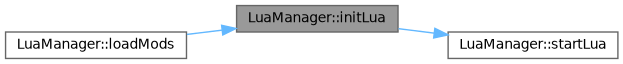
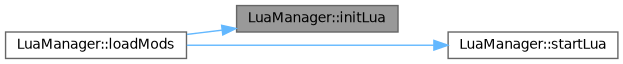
edge "LuaManager::initLua" -> "LuaManager::startLua": now "LuaManager::loadMods" -> "LuaManager::startLua"
